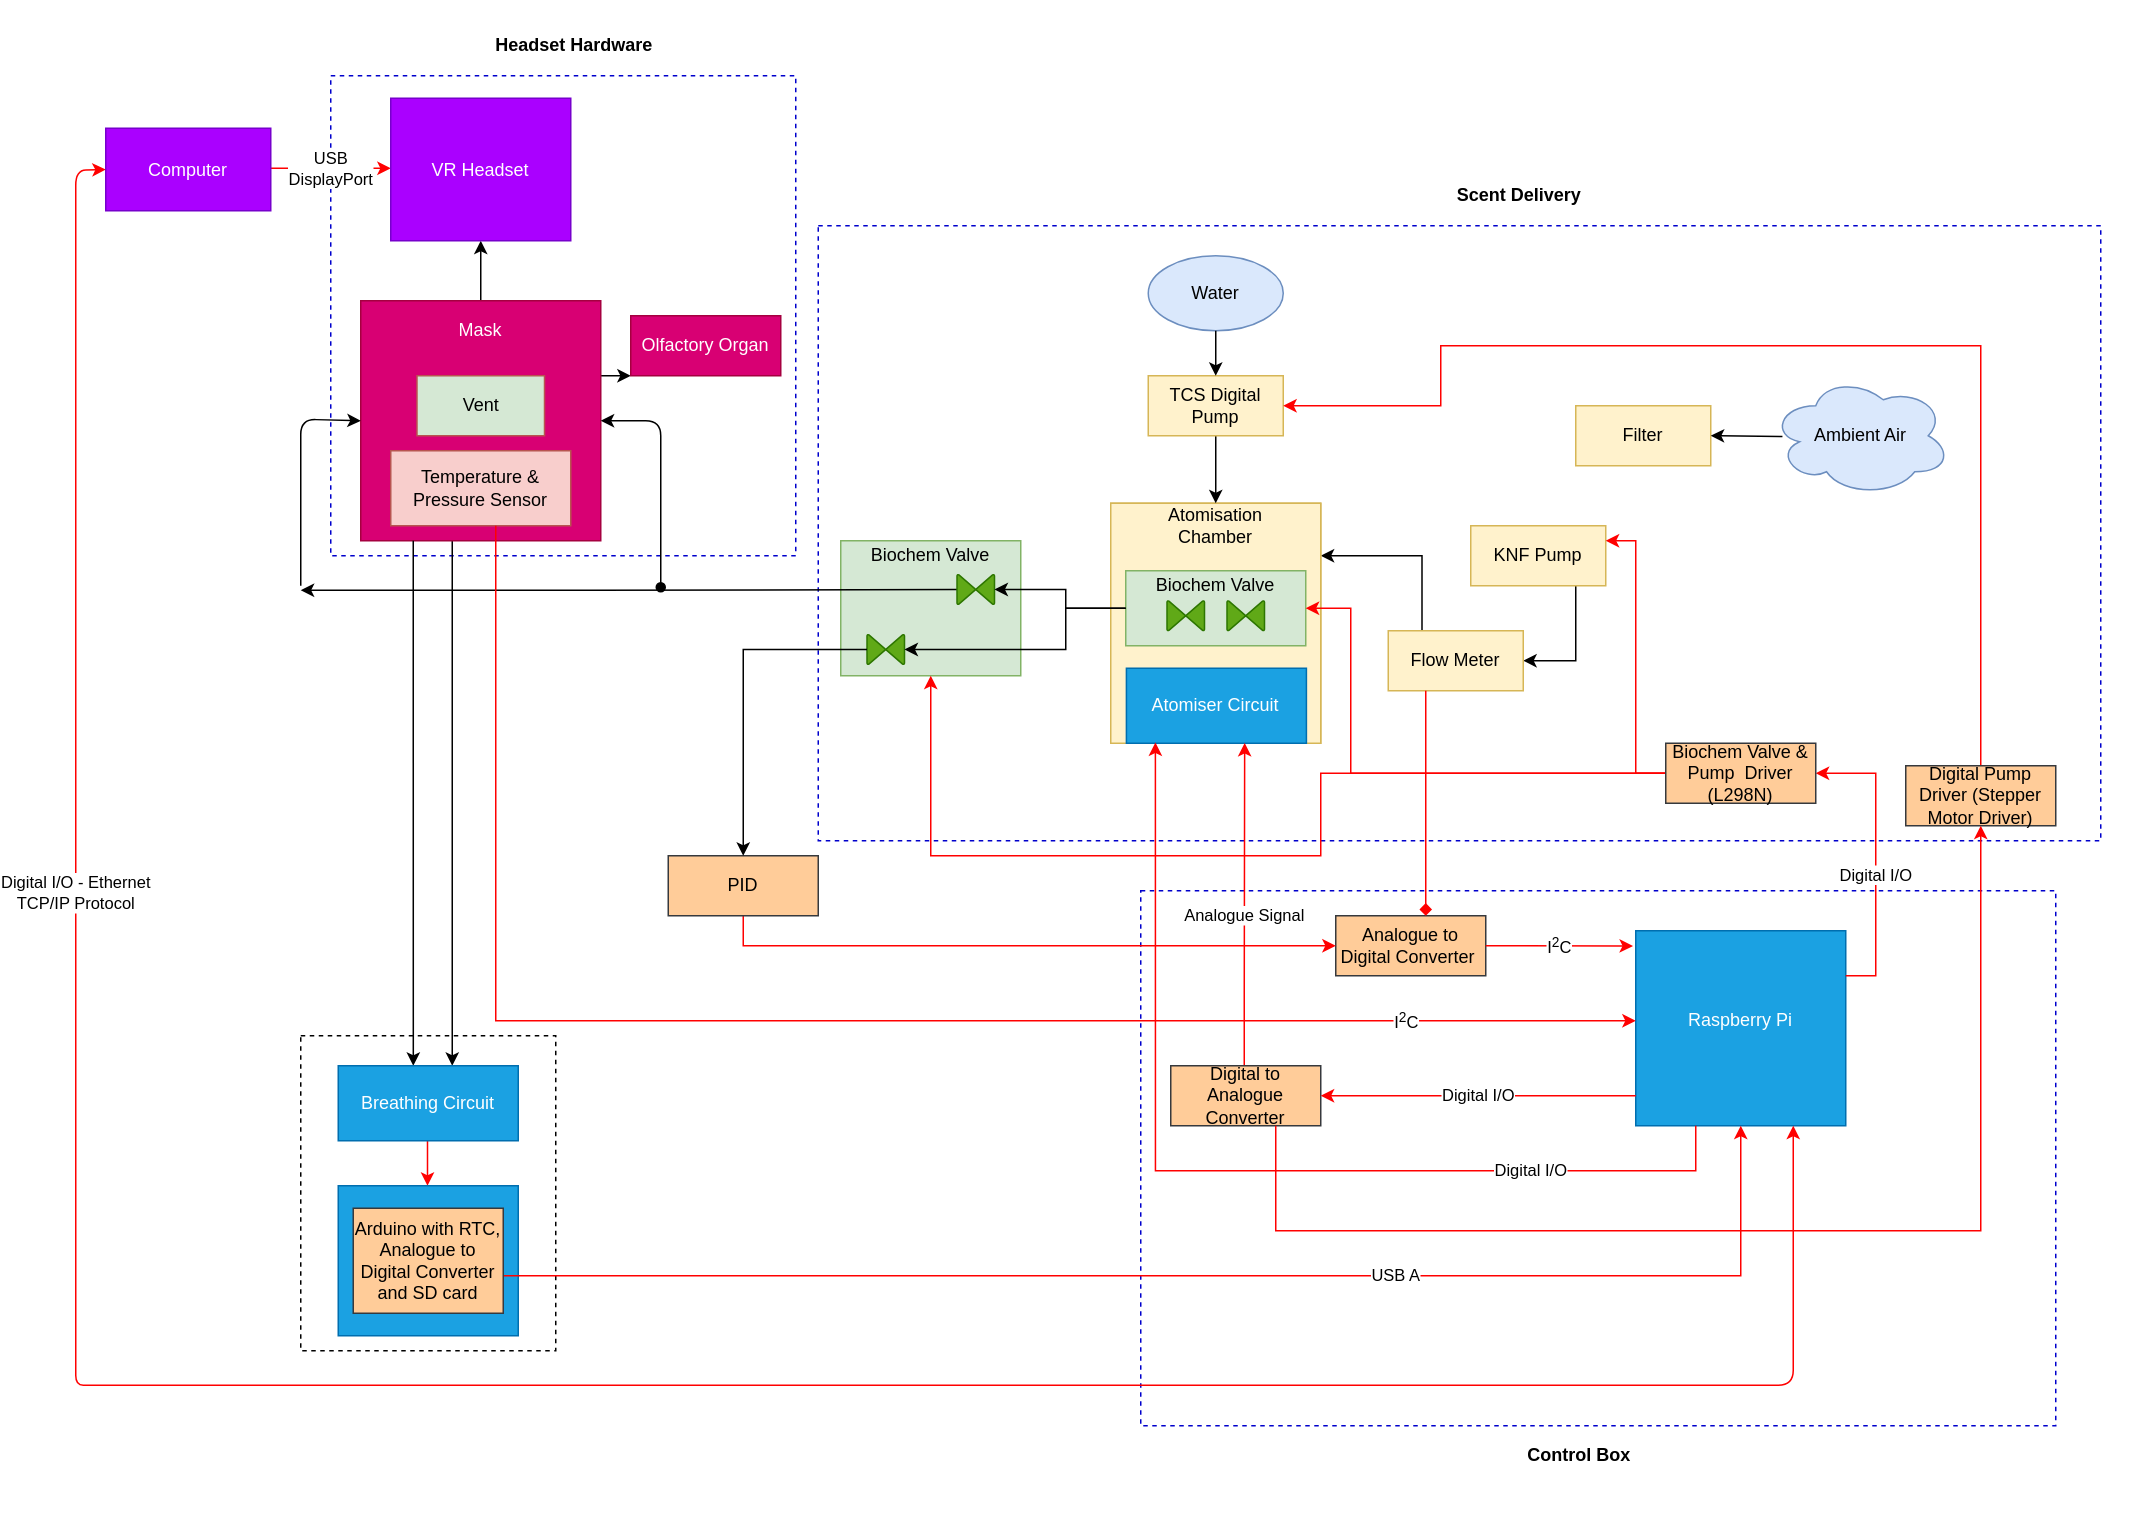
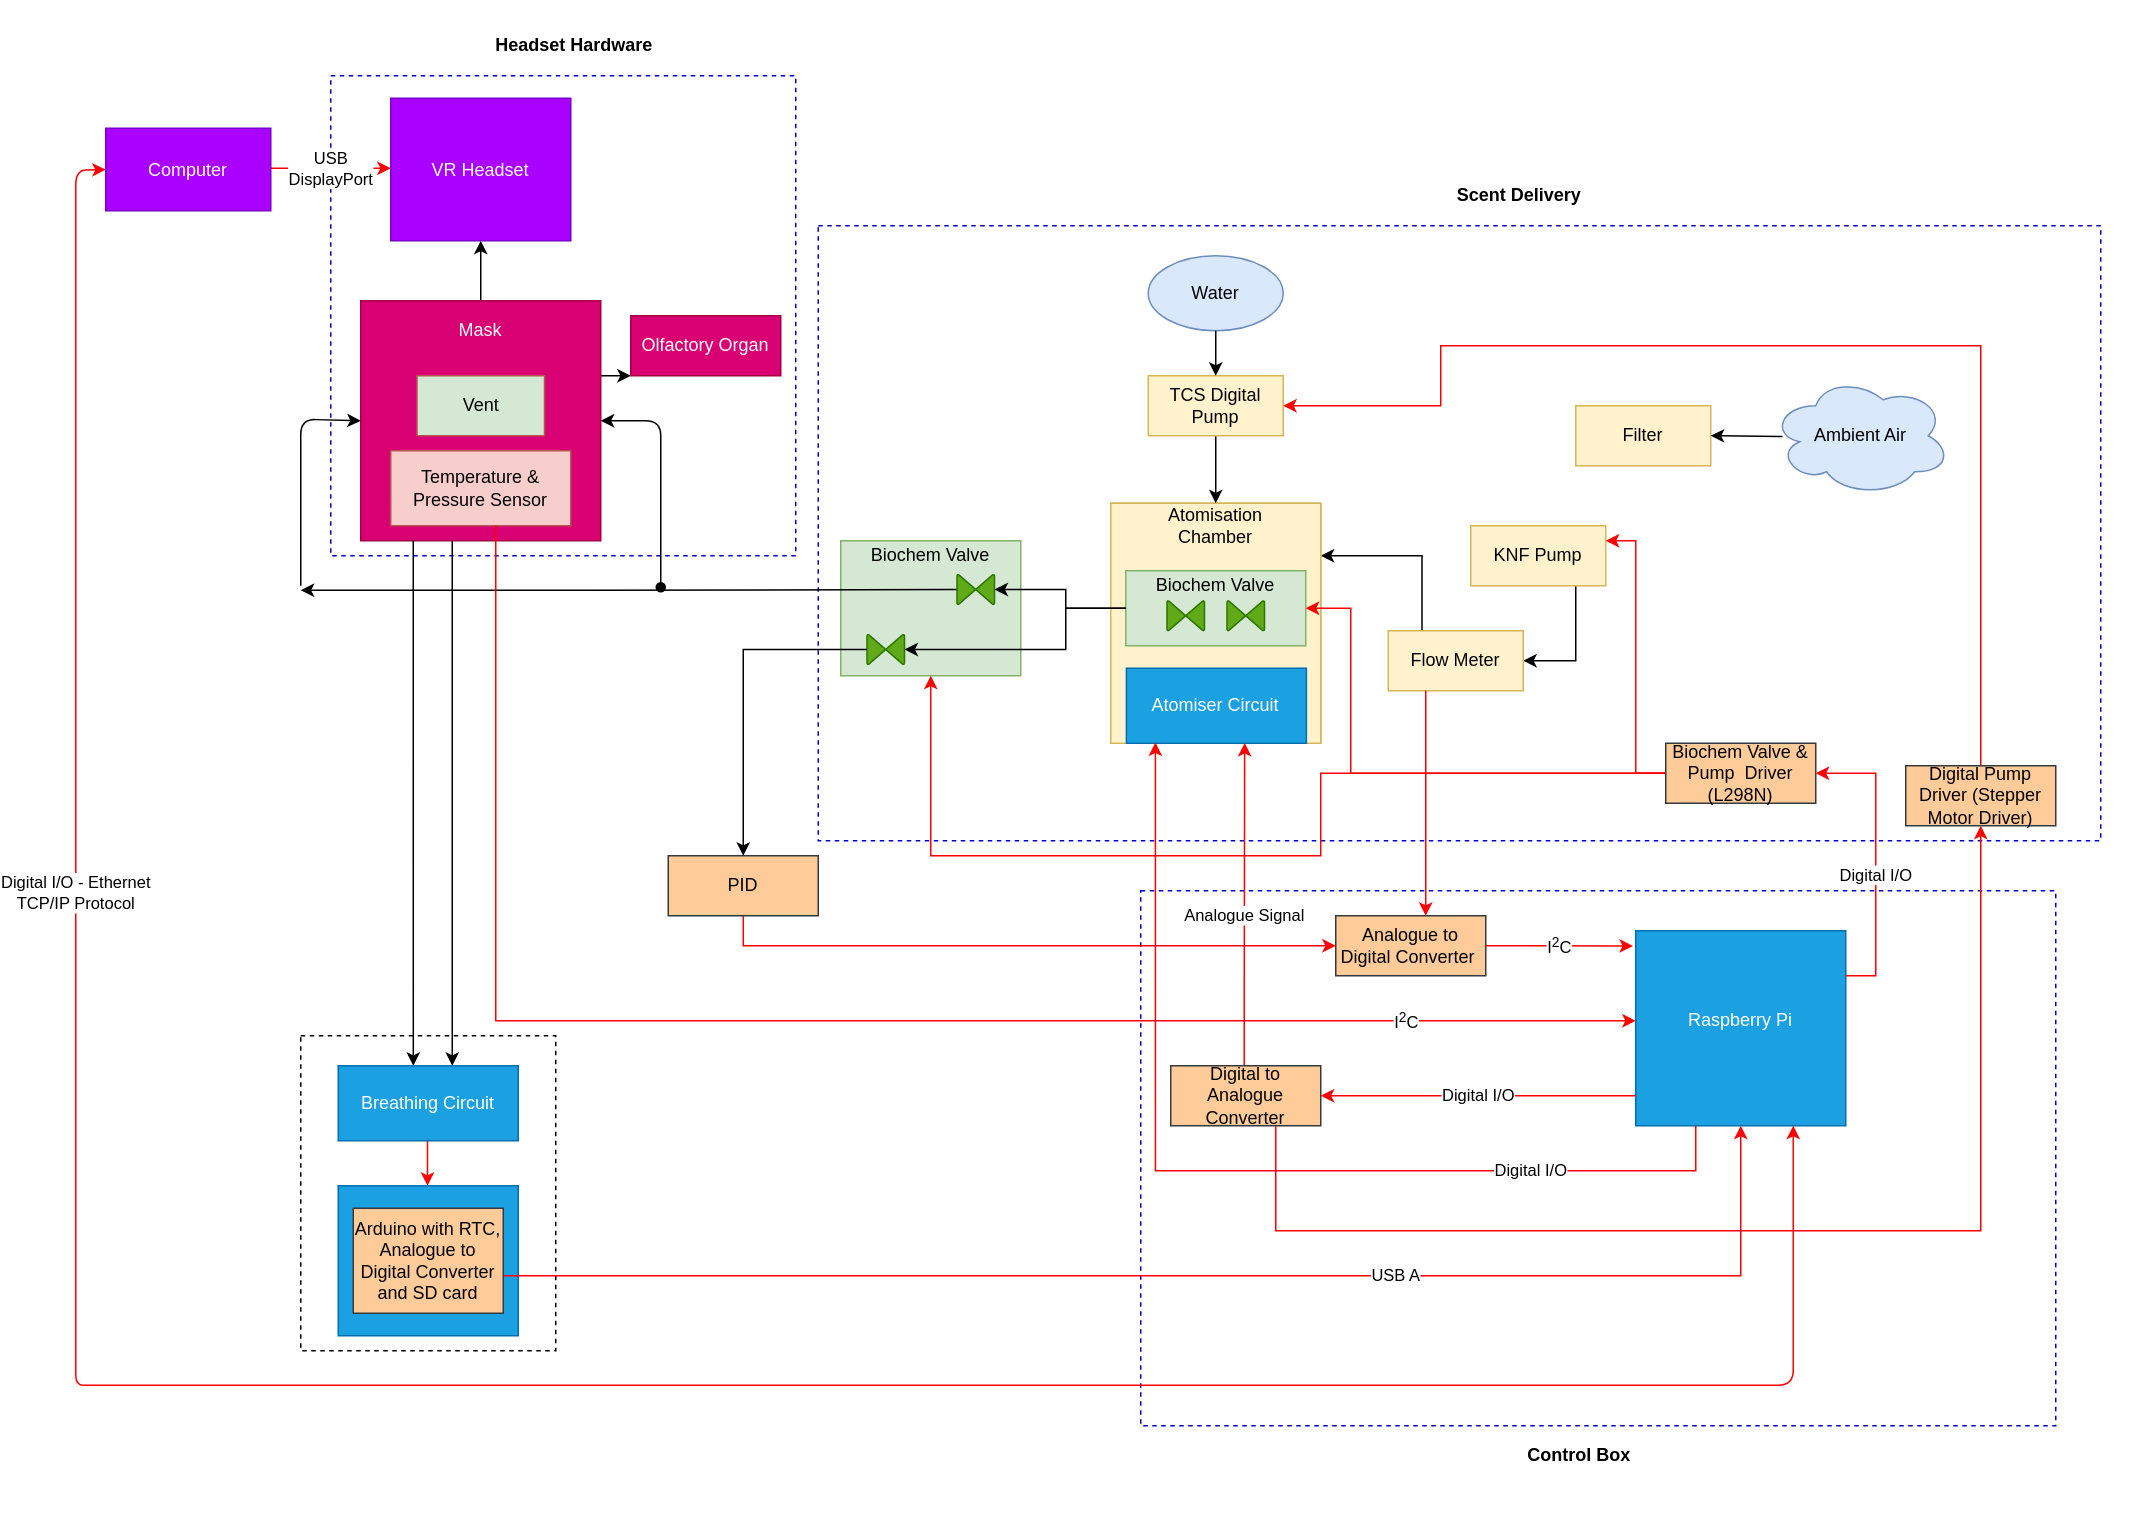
edge "Flow Meter" -> "Analogue to Digital Converter": arrowhead diamond -> classic
